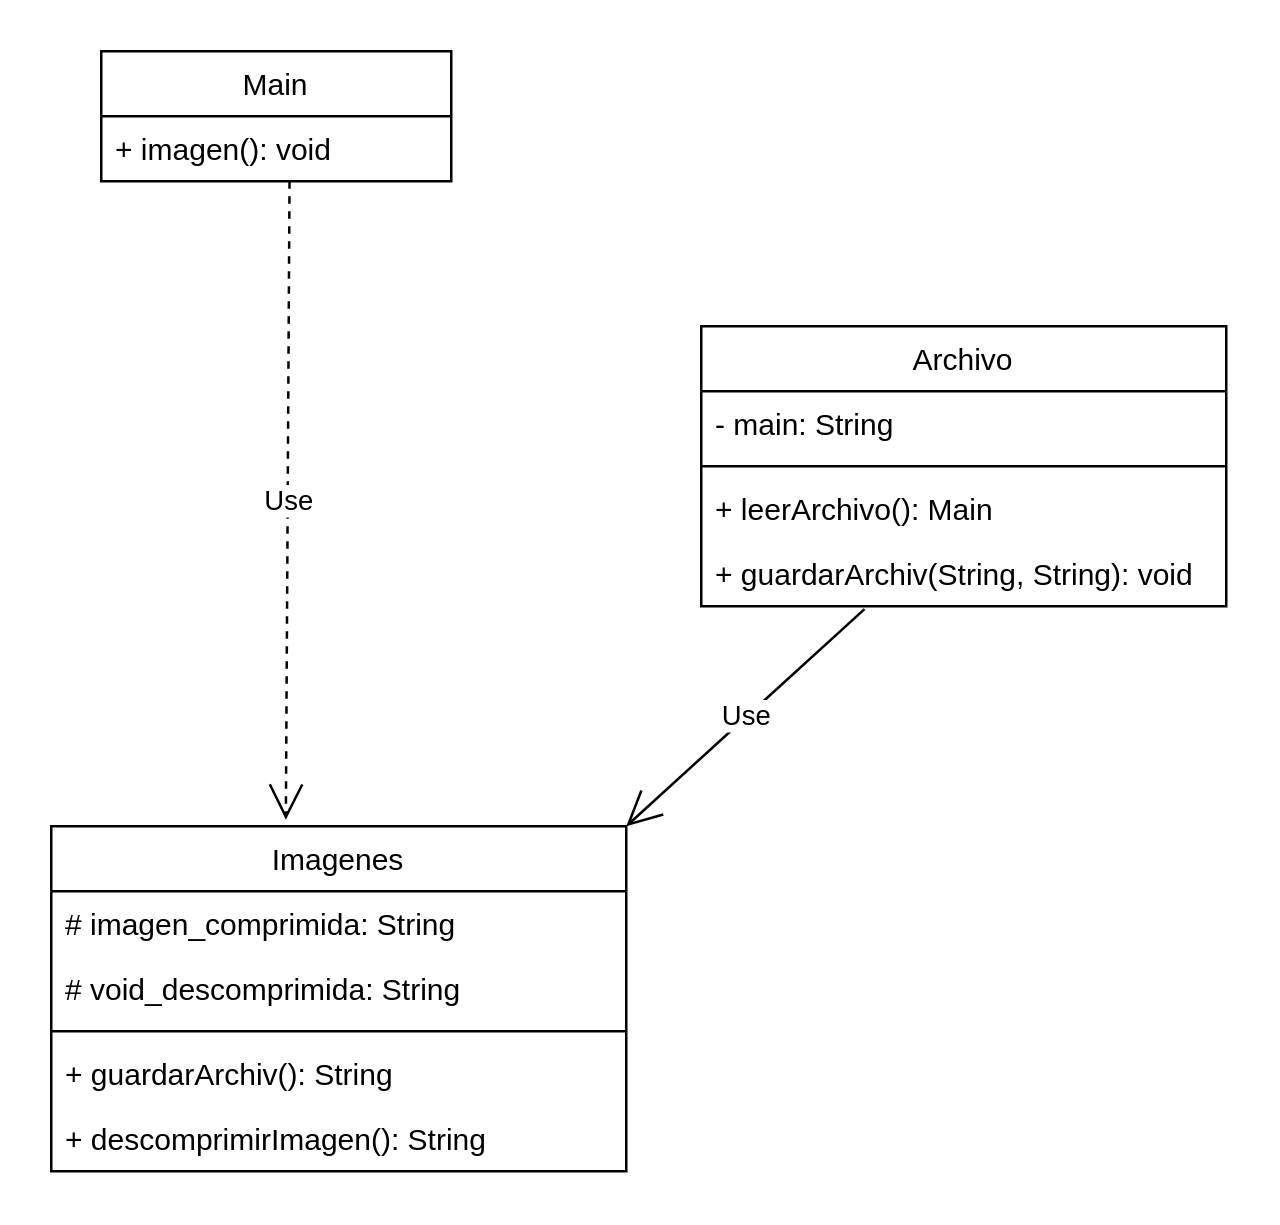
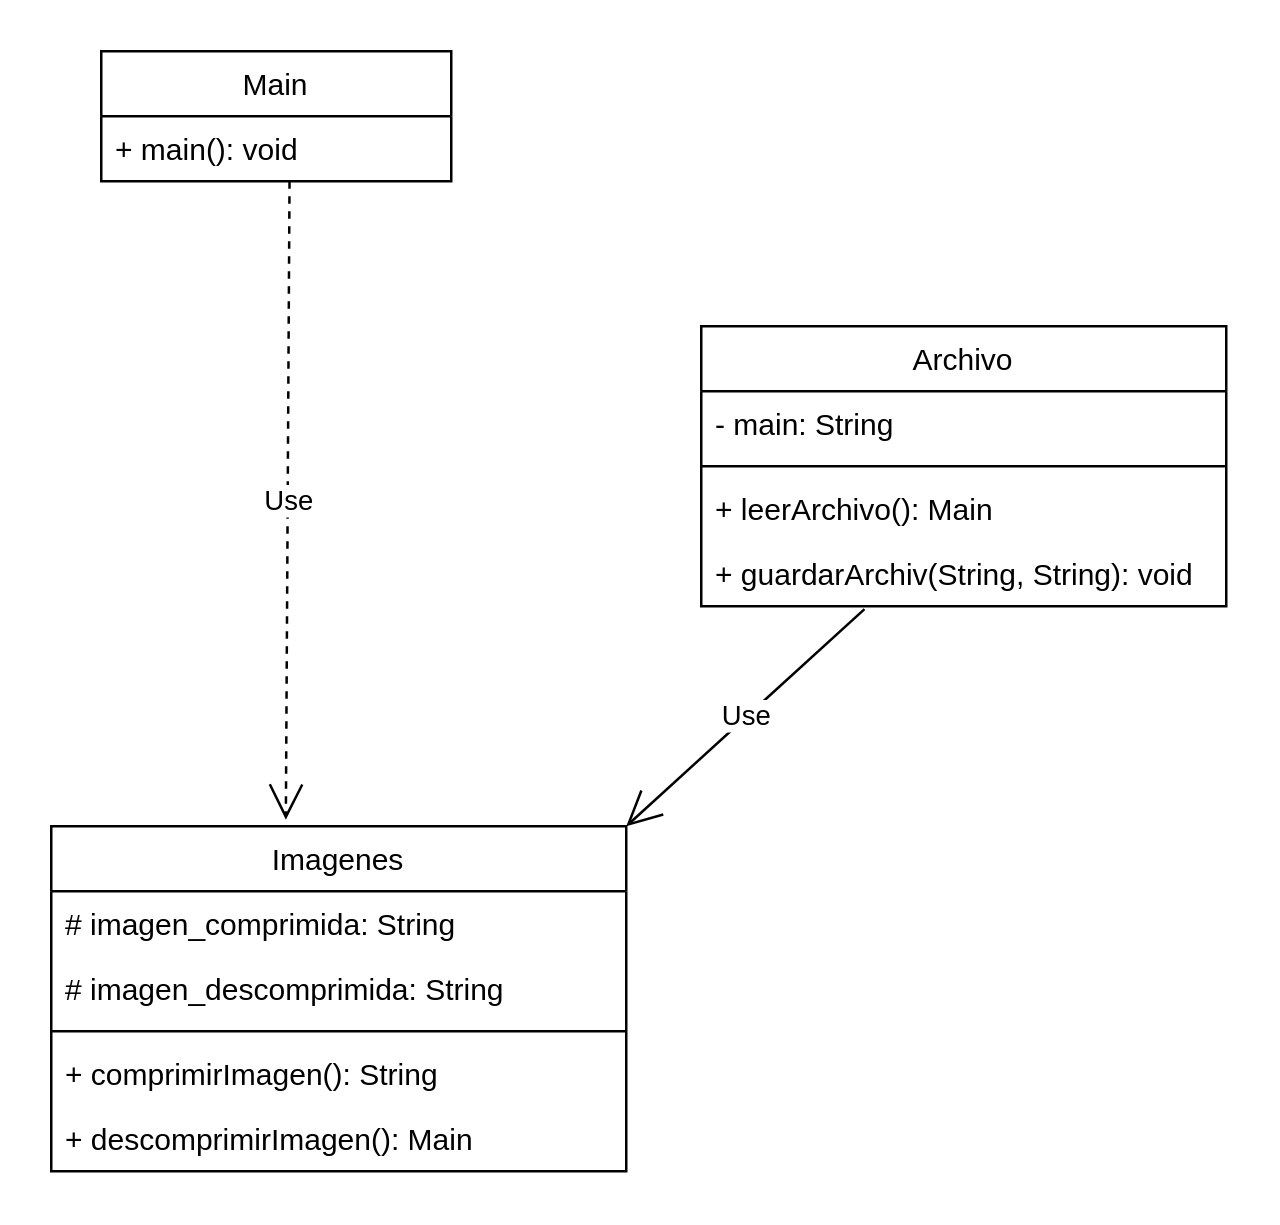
node "+ imagen(): void": label "+ imagen(): void" -> "+ main(): void"
node "# void_descomprimida: String": label "# void_descomprimida: String" -> "# imagen_descomprimida: String"
node "+ guardarArchiv(): String": label "+ guardarArchiv(): String" -> "+ comprimirImagen(): String"
node "+ descomprimirImagen(): String": label "+ descomprimirImagen(): String" -> "+ descomprimirImagen(): Main"
